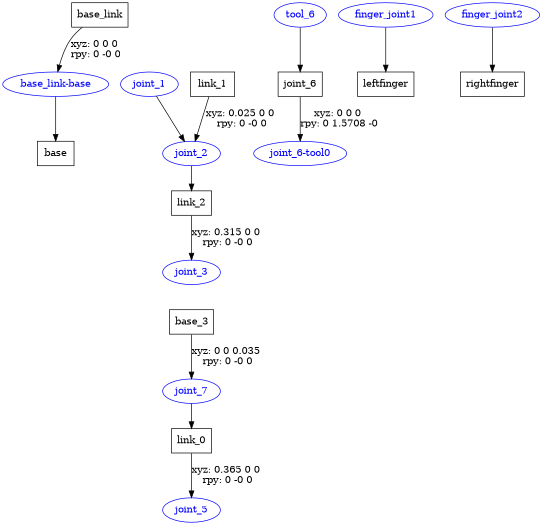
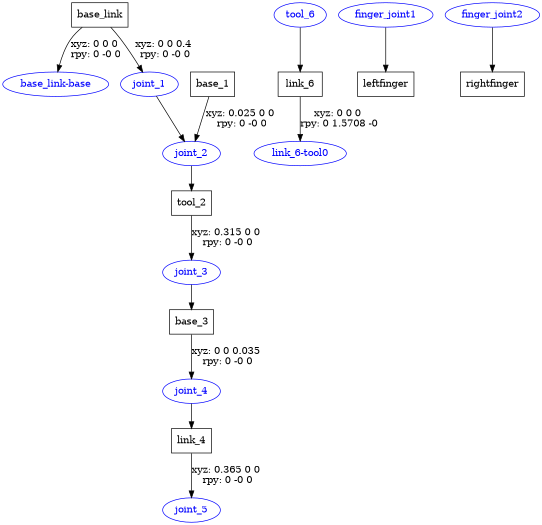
edge "base_link" -> "joint_1": added, label "xyz: 0 0 0.4 rpy: 0 -0 0"
node "link_1": label "link_1" -> "base_1"
node "joint_6": label "joint_6" -> "link_6"
node "base": removed
node "joint_6-tool0": label "joint_6-tool0" -> "link_6-tool0"
node "link_2": label "link_2" -> "tool_2"
edge "joint_3" -> "base_3": added
node "joint_7": label "joint_7" -> "joint_4"
node "link_0": label "link_0" -> "link_4"
